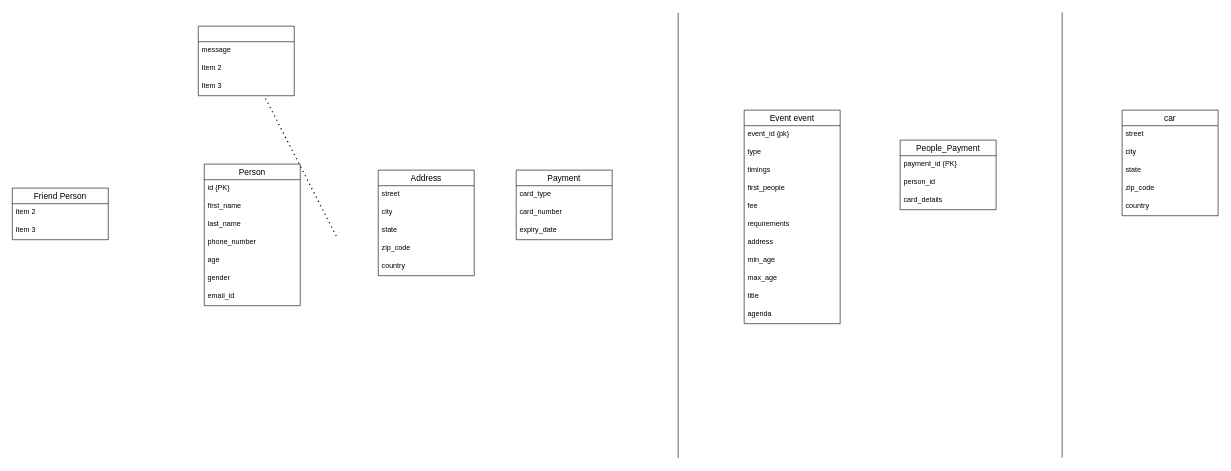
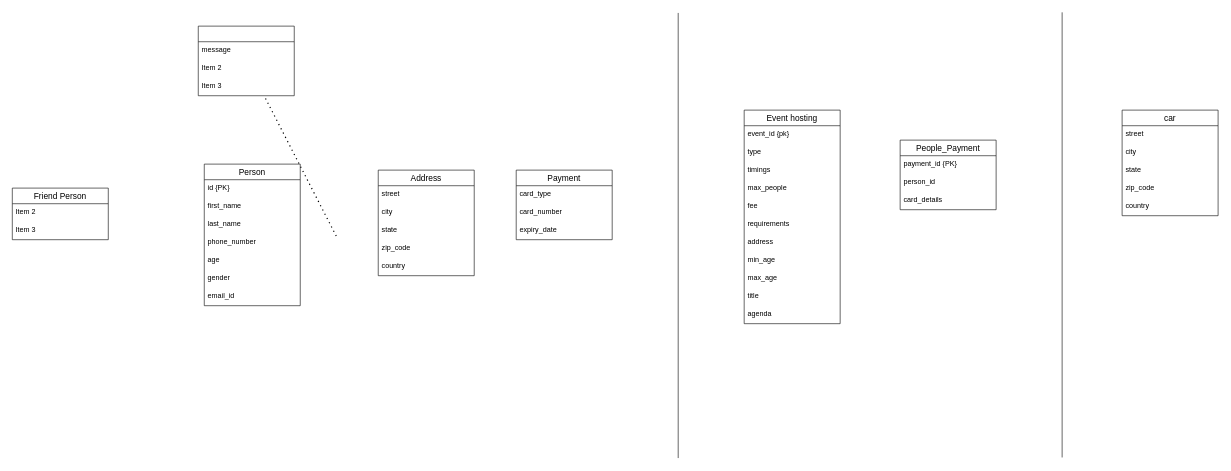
node "Event event": label "Event event" -> "Event hosting"
node "first_people": label "first_people" -> "max_people"
